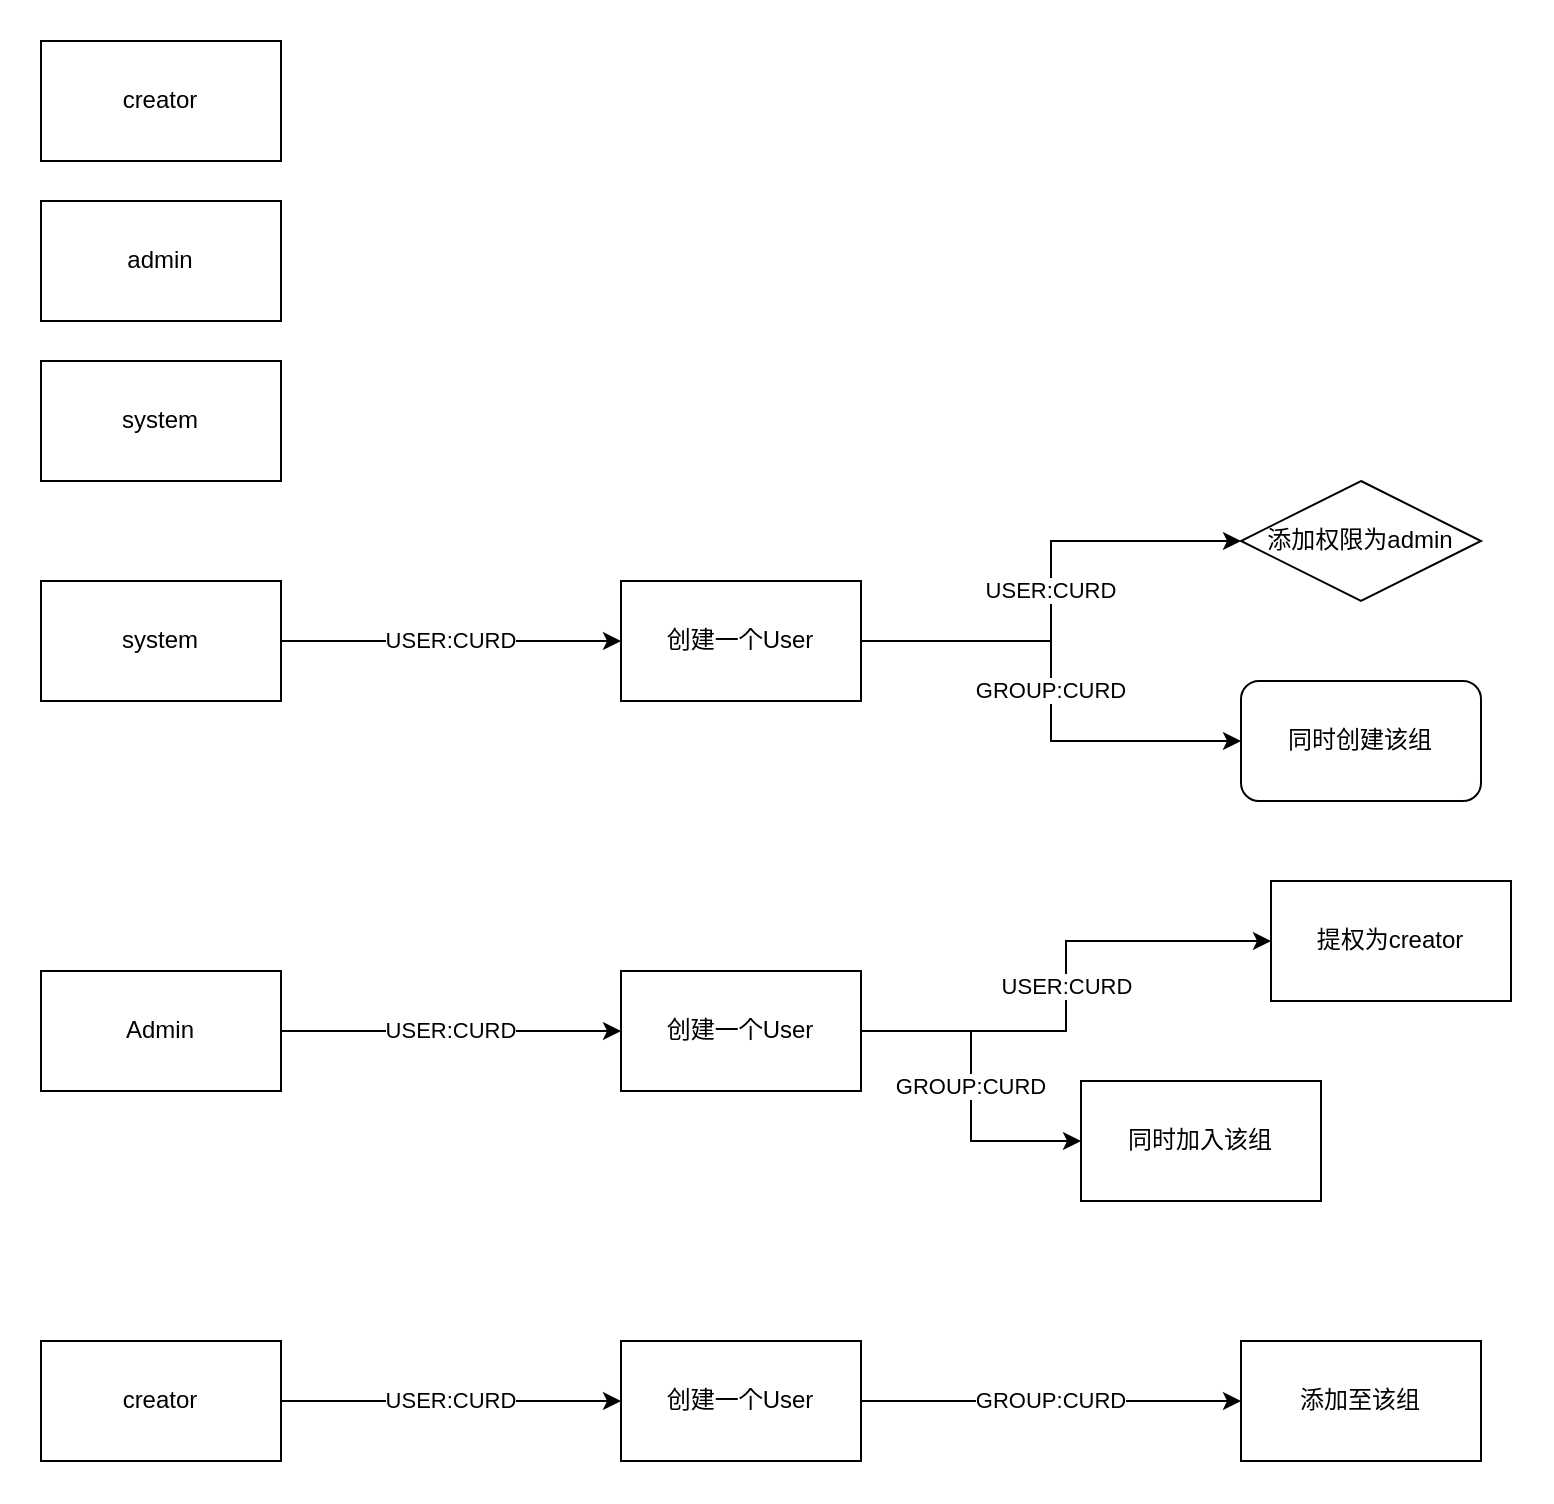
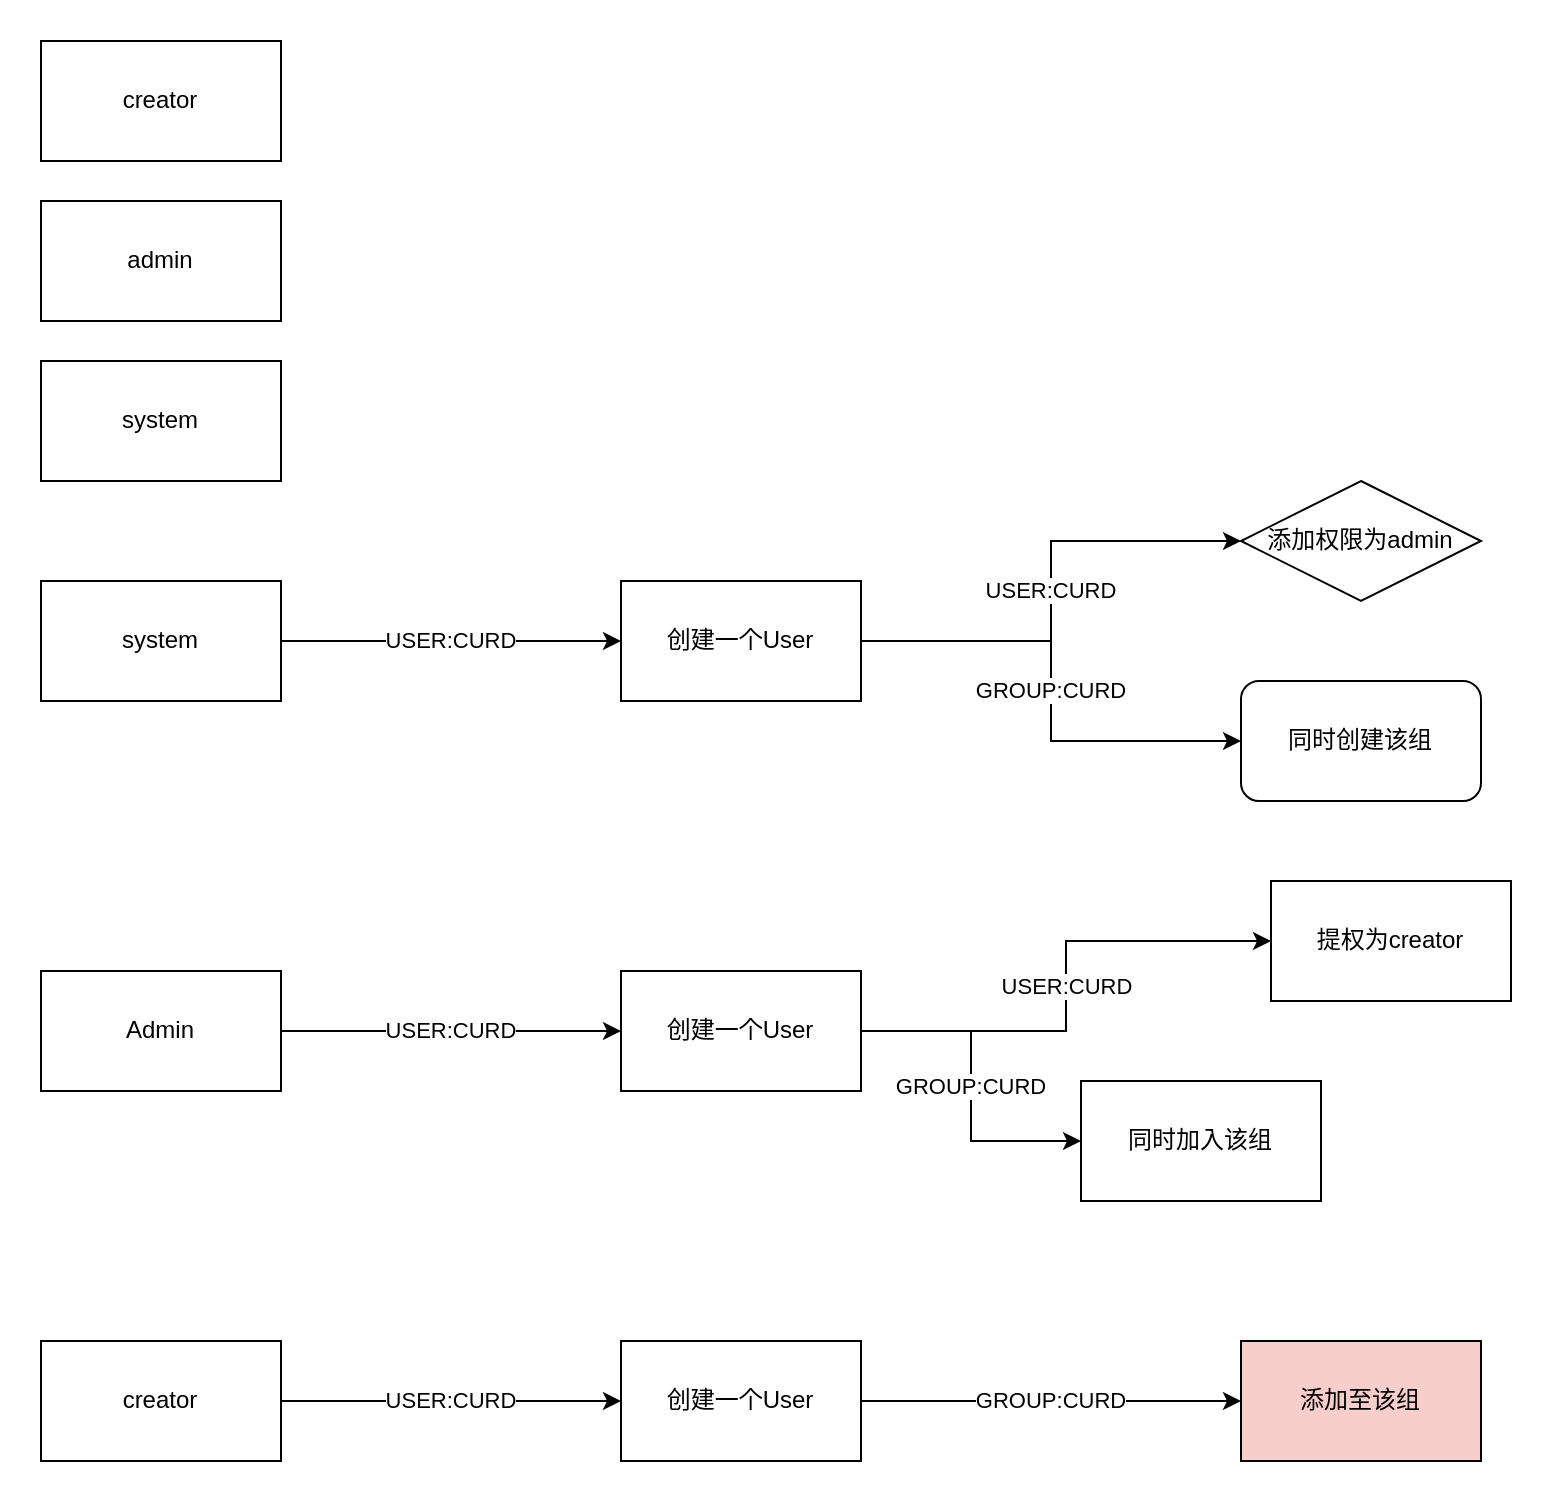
node "添加至该组": fillcolor #ffffff -> #f8cecc
